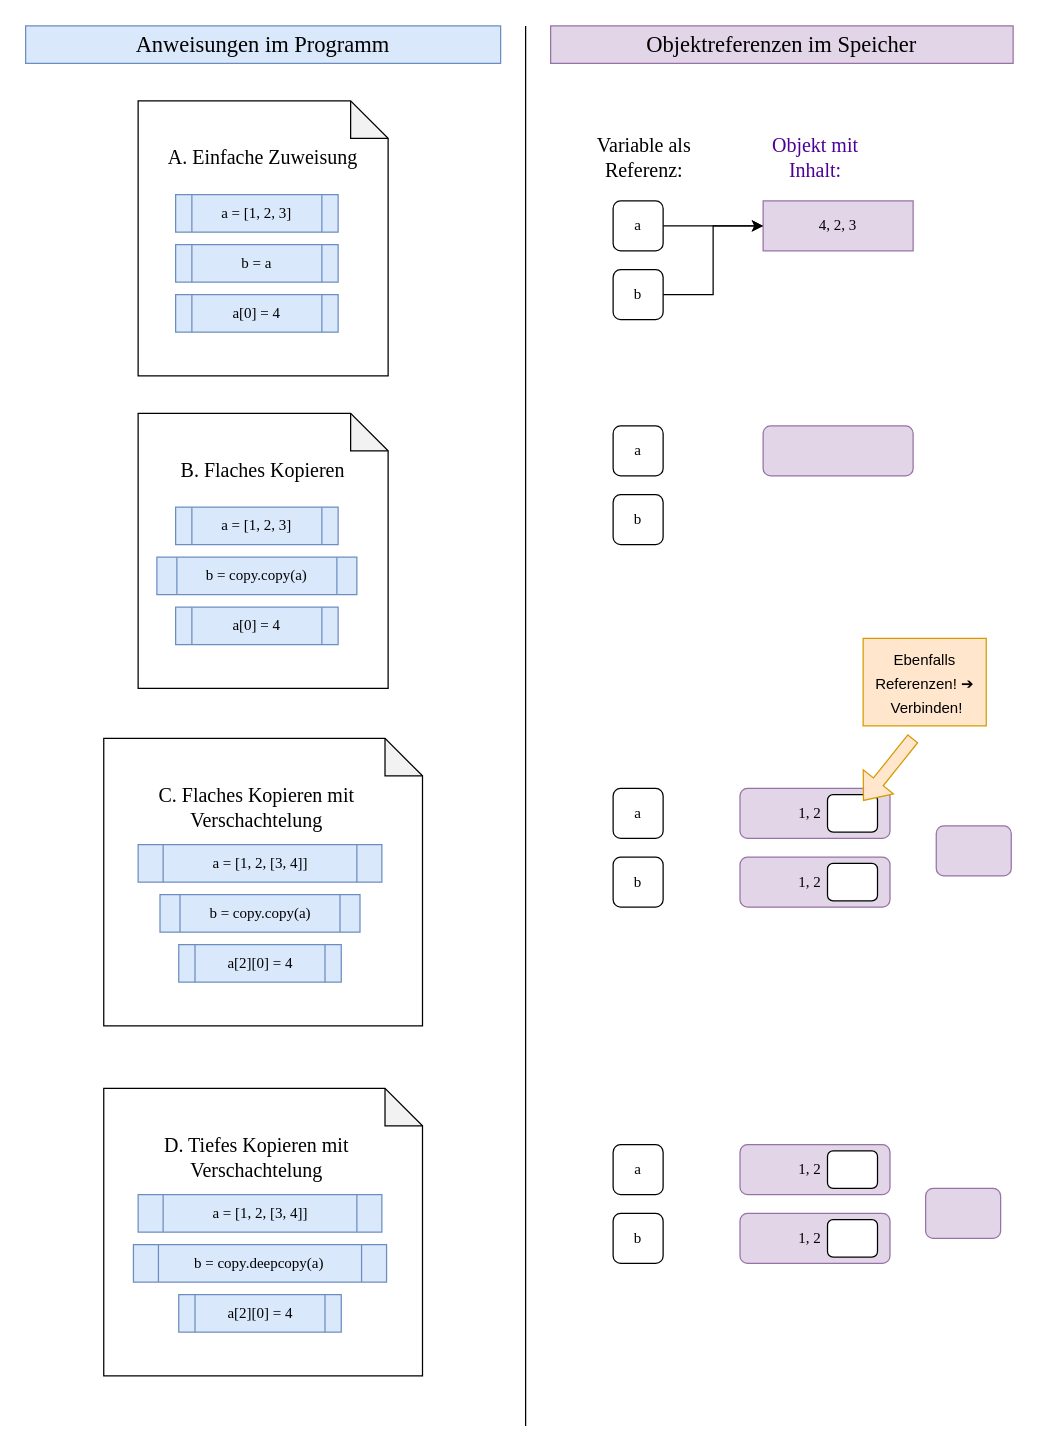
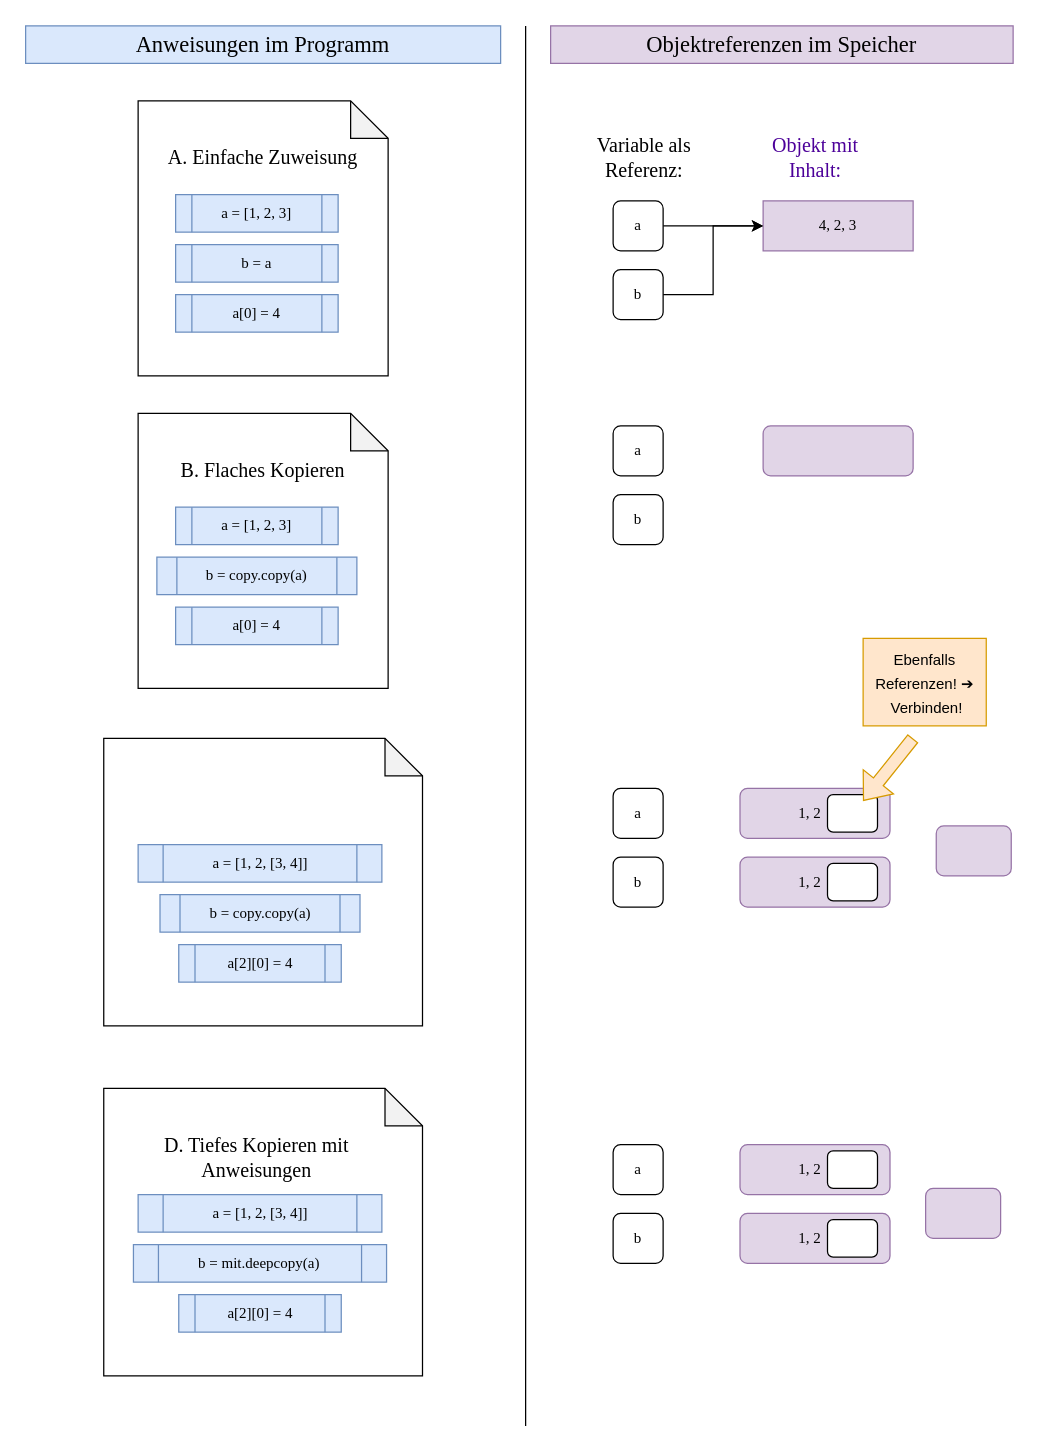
node "C. Flaches Kopieren mit Verschachtelung": removed
node "D. Tiefes Kopieren mit Verschachtelung": label "D. Tiefes Kopieren mit Verschachtelung" -> "D. Tiefes Kopieren mit Anweisungen"
node "b = copy.deepcopy(a)": label "b = copy.deepcopy(a)" -> "b = mit.deepcopy(a)"
